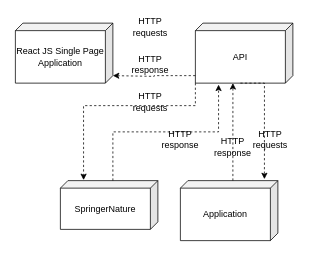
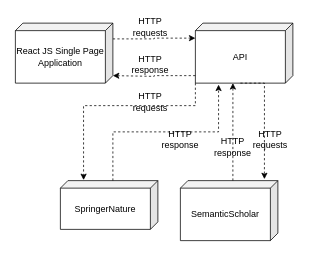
edge "React JS Single Page Application" -> "API": added
node "Application": label "Application" -> "SemanticScholar"
